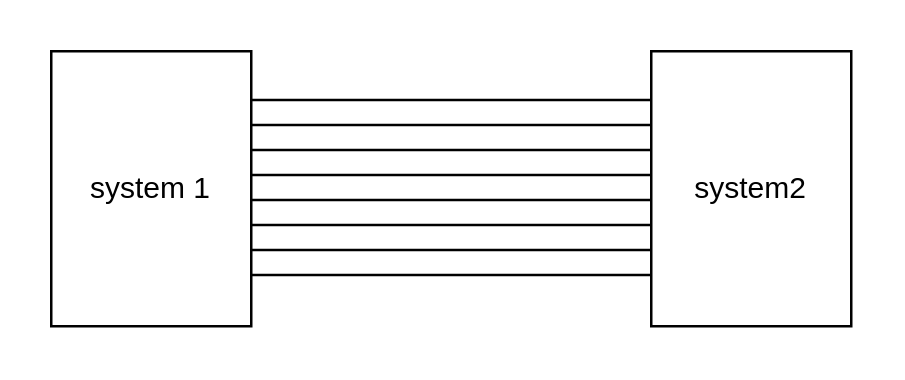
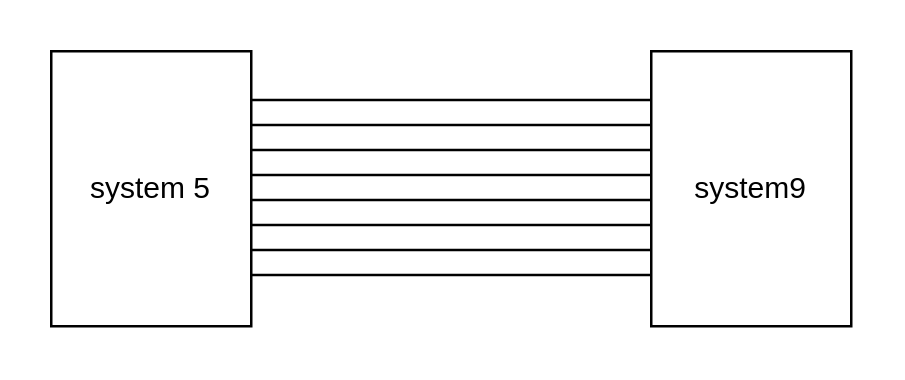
node "system 1": label "system 1" -> "system 5"
node "system2": label "system2" -> "system9"
